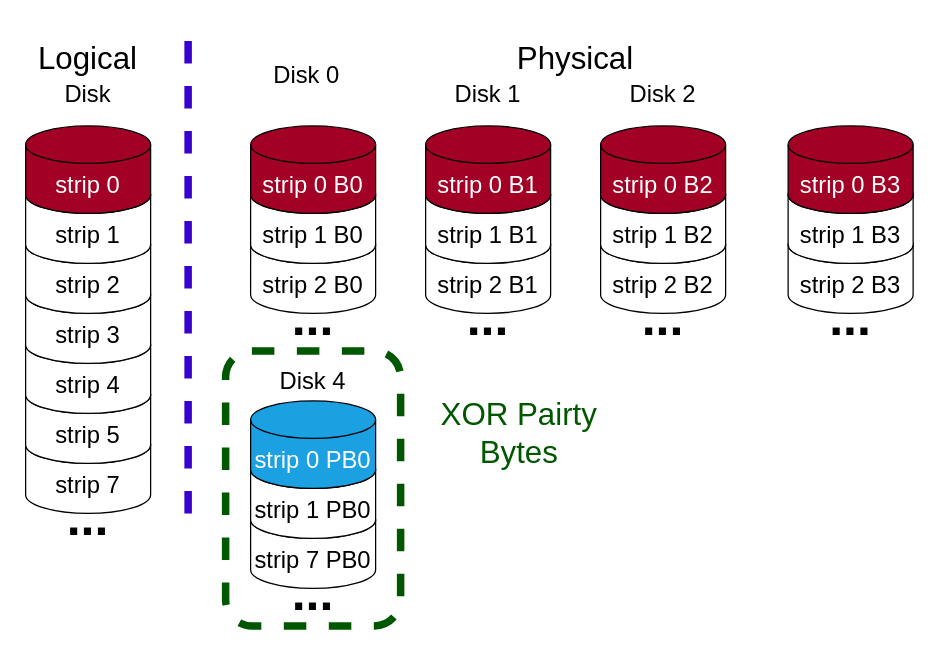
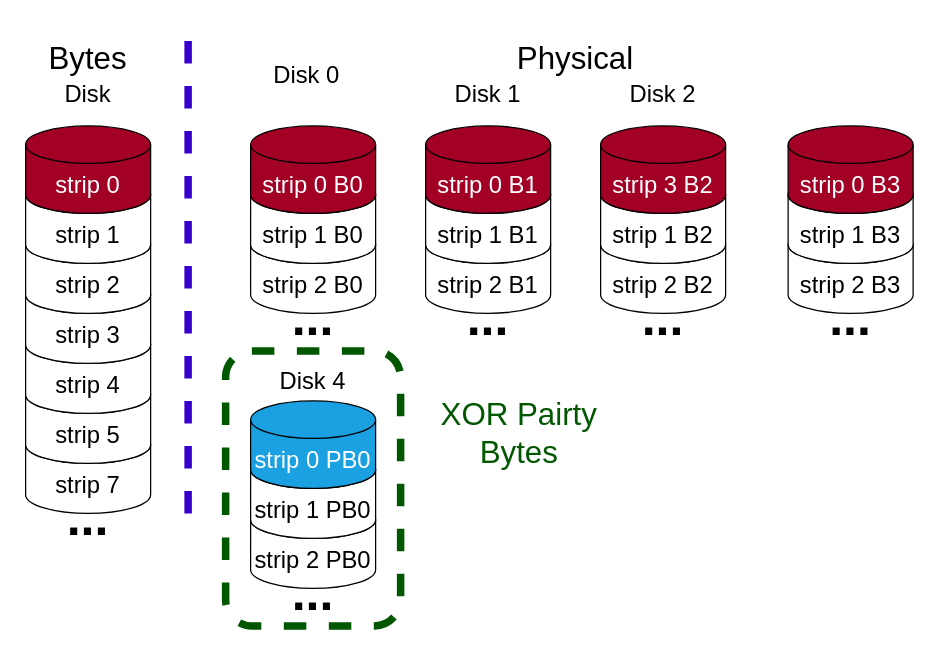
node "Logical": label "Logical" -> "Bytes"
node "strip 0 B2": label "strip 0 B2" -> "strip 3 B2"
node "strip 7 PB0": label "strip 7 PB0" -> "strip 2 PB0"
